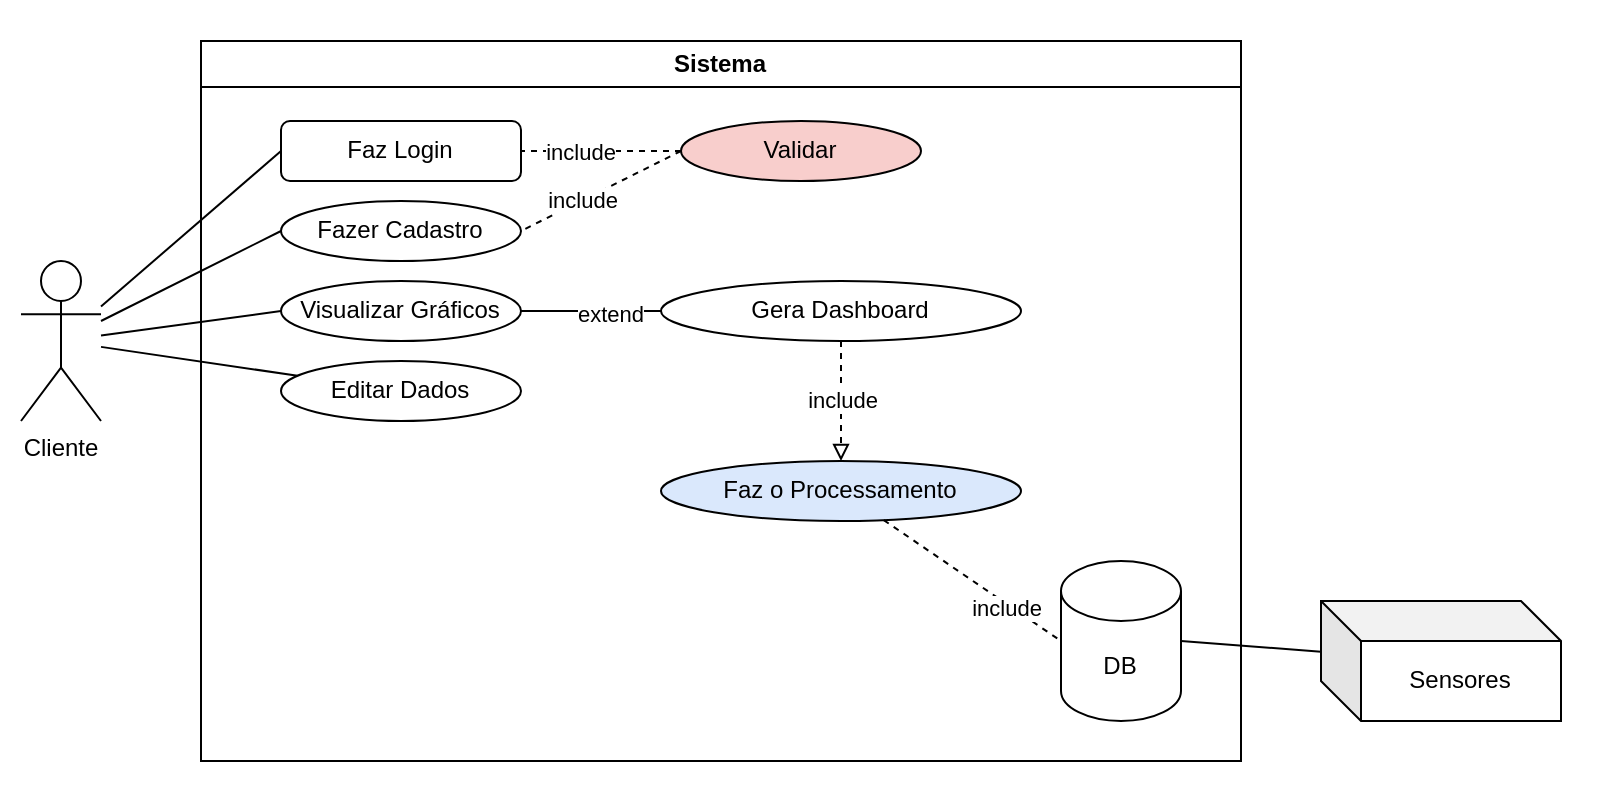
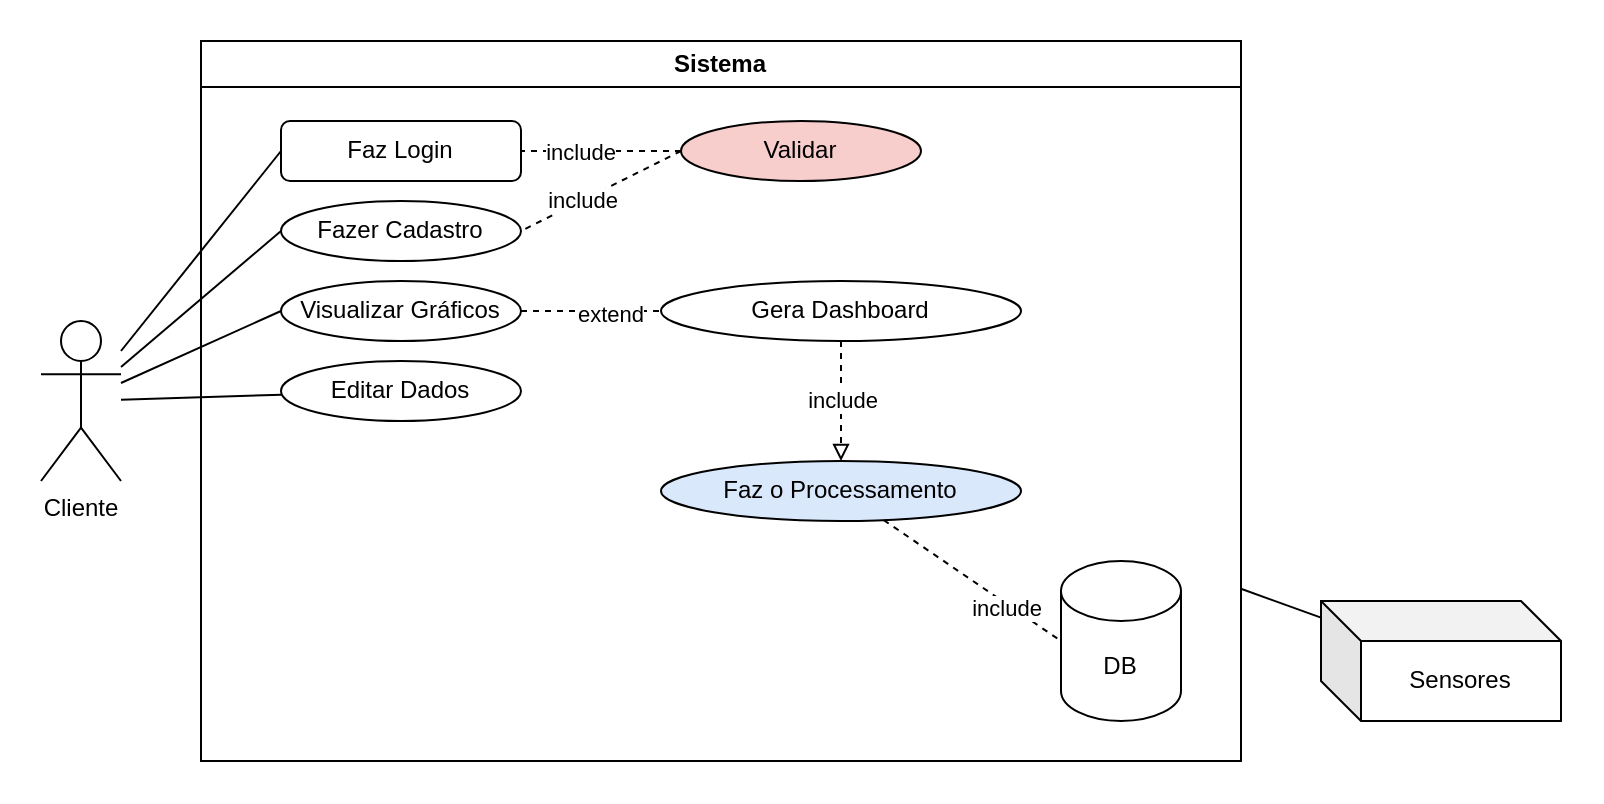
edge "Visualizar Gráficos" -- "Gera Dashboard": style solid -> dashed
node "Cliente": moved (61, 341) -> (81, 401)
edge "DB" -- "Sensores": now "Sistema" -- "Sensores"
